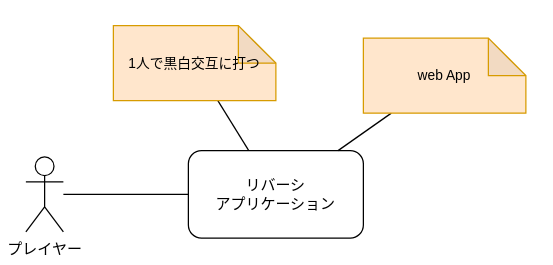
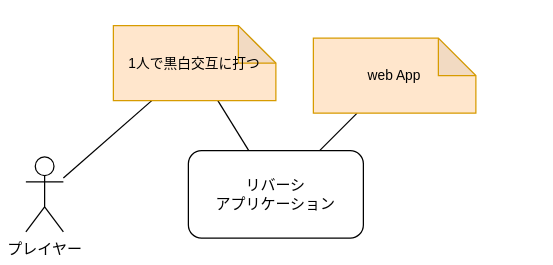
node "web App": moved (444, 76) -> (394, 76)
edge "プレイヤー" -- "リバーシ アプリケーション": now "プレイヤー" -- "1人で黒白交互に打つ"
